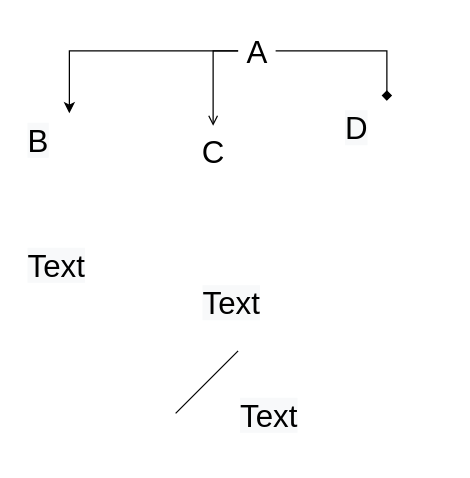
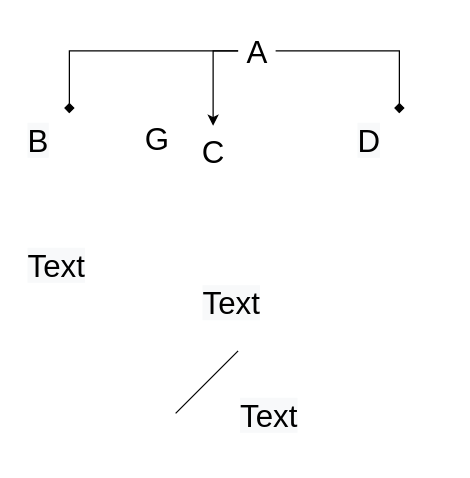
edge "A" -> "B": arrowhead classic -> diamond
edge "A" -> "C": arrowhead open -> classic
node "D": moved (387, 132) -> (399, 144)
node "G": added
